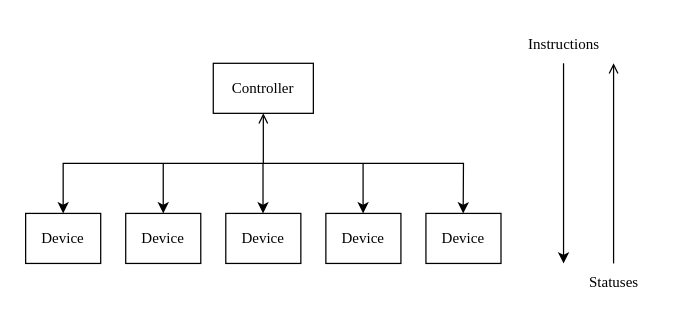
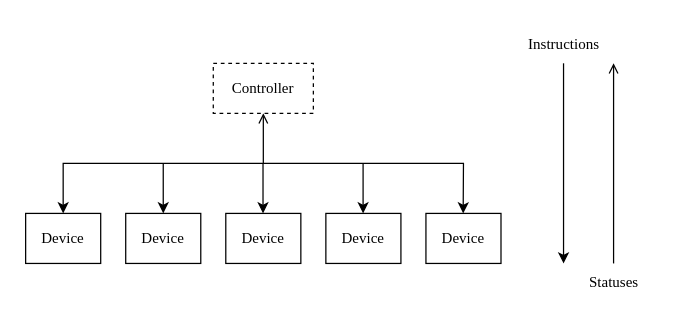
node "Controller": style solid -> dashed
